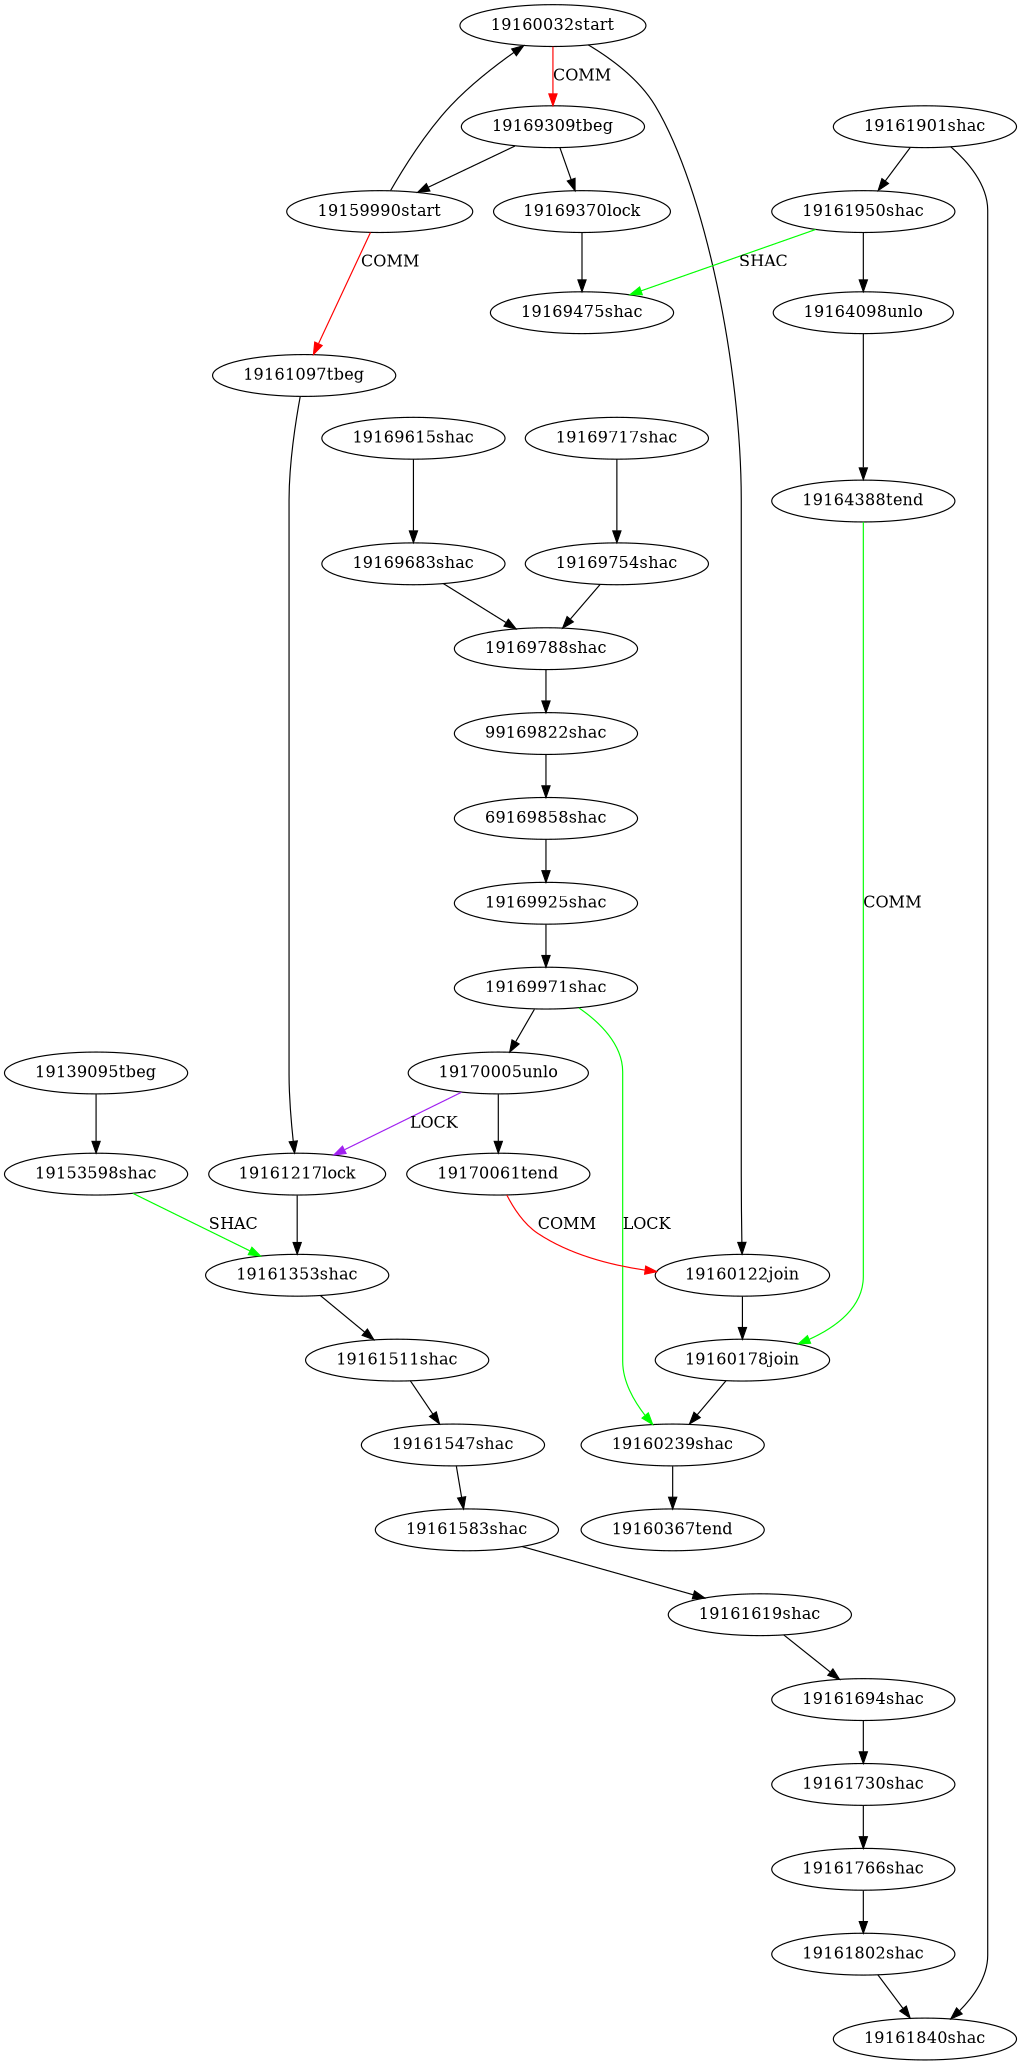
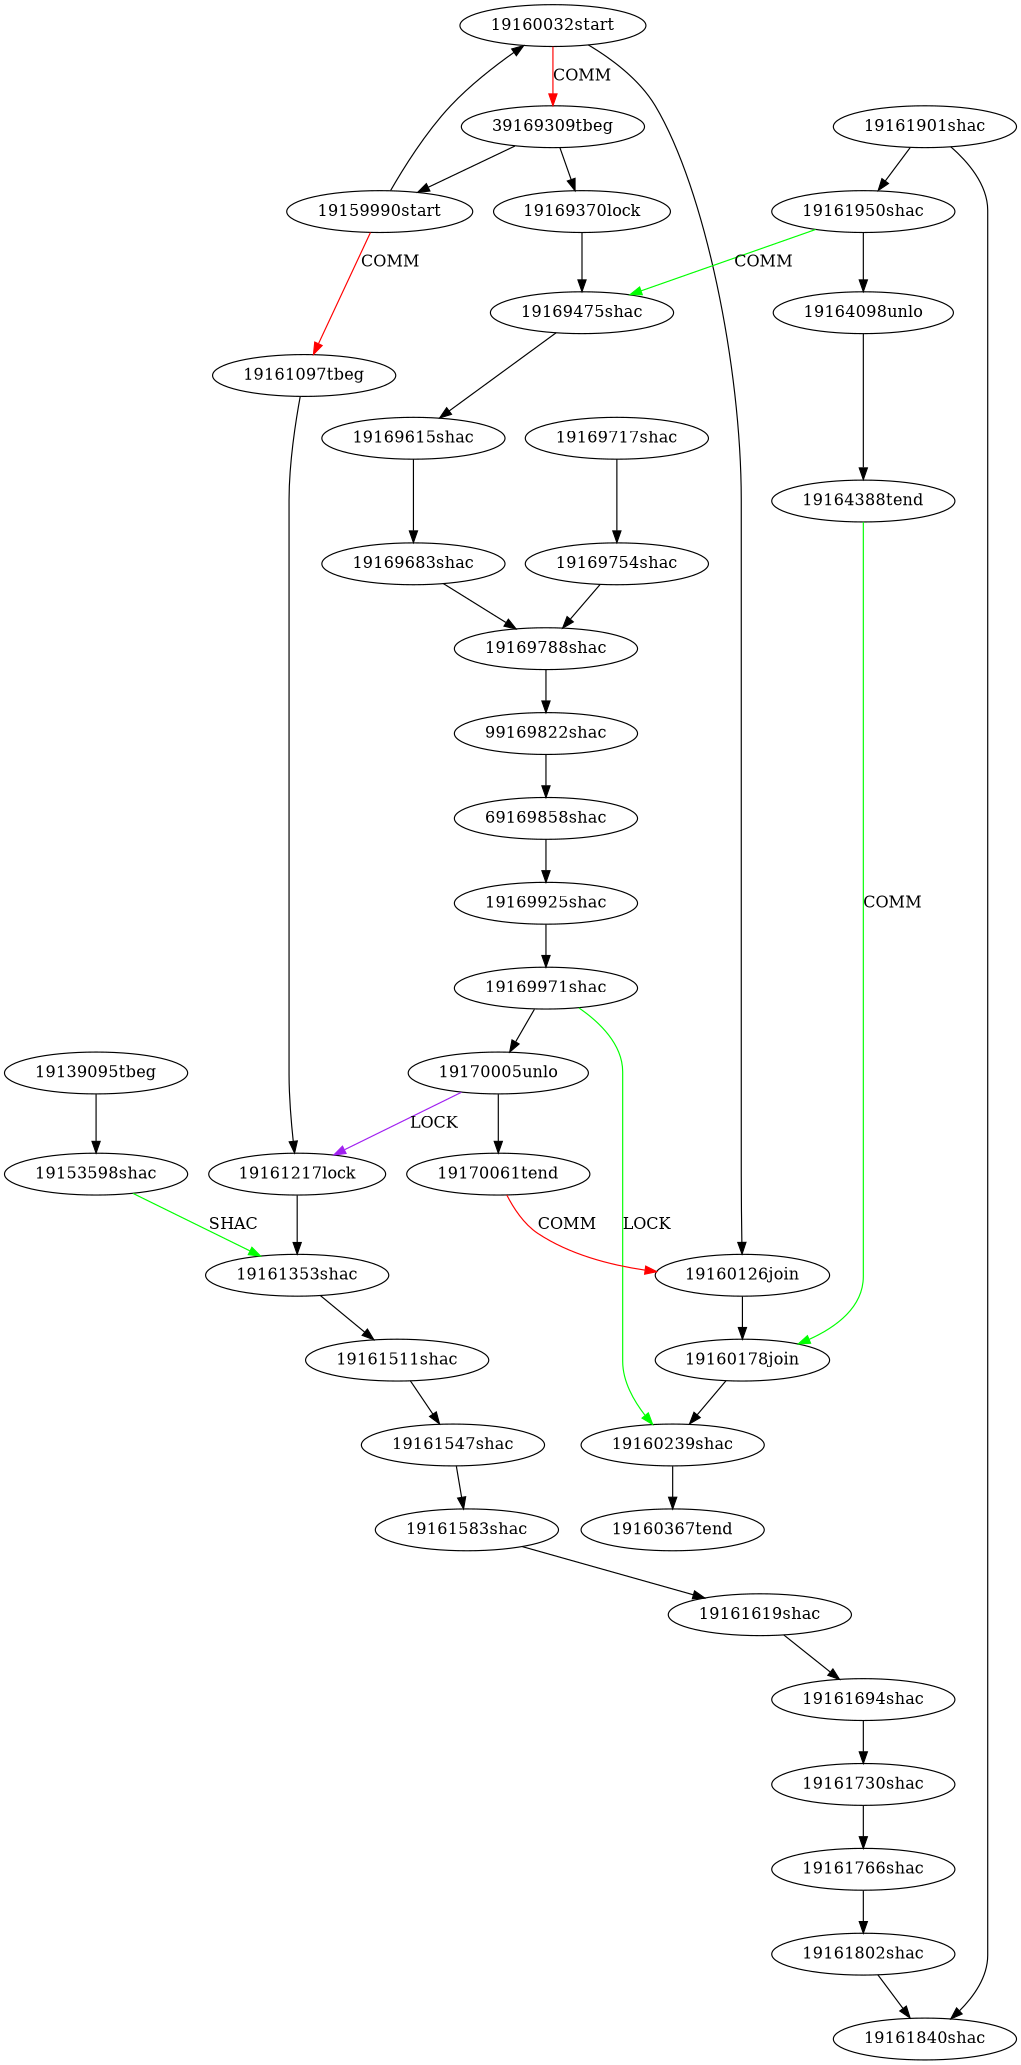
node "19169309tbeg": label "19169309tbeg" -> "39169309tbeg"
edge "19161950shac" -> "19169475shac": label "SHAC" -> "COMM"
edge "19169475shac" -> "19169615shac": added
node "19160122join": label "19160122join" -> "19160126join"
